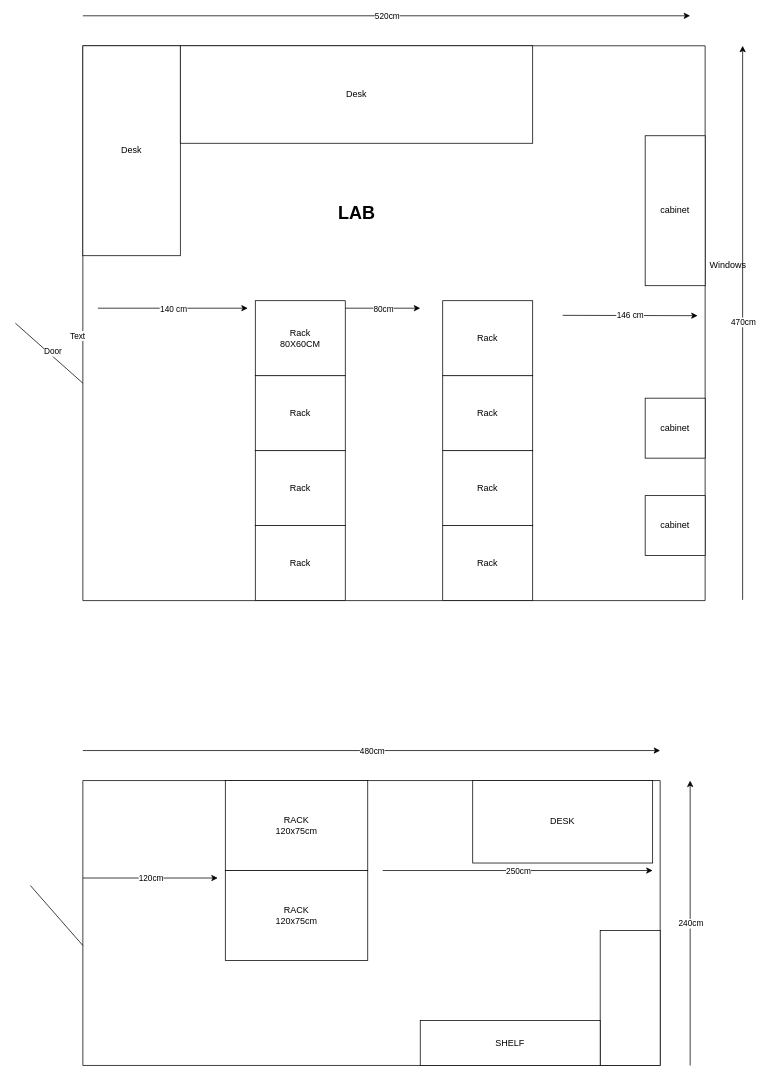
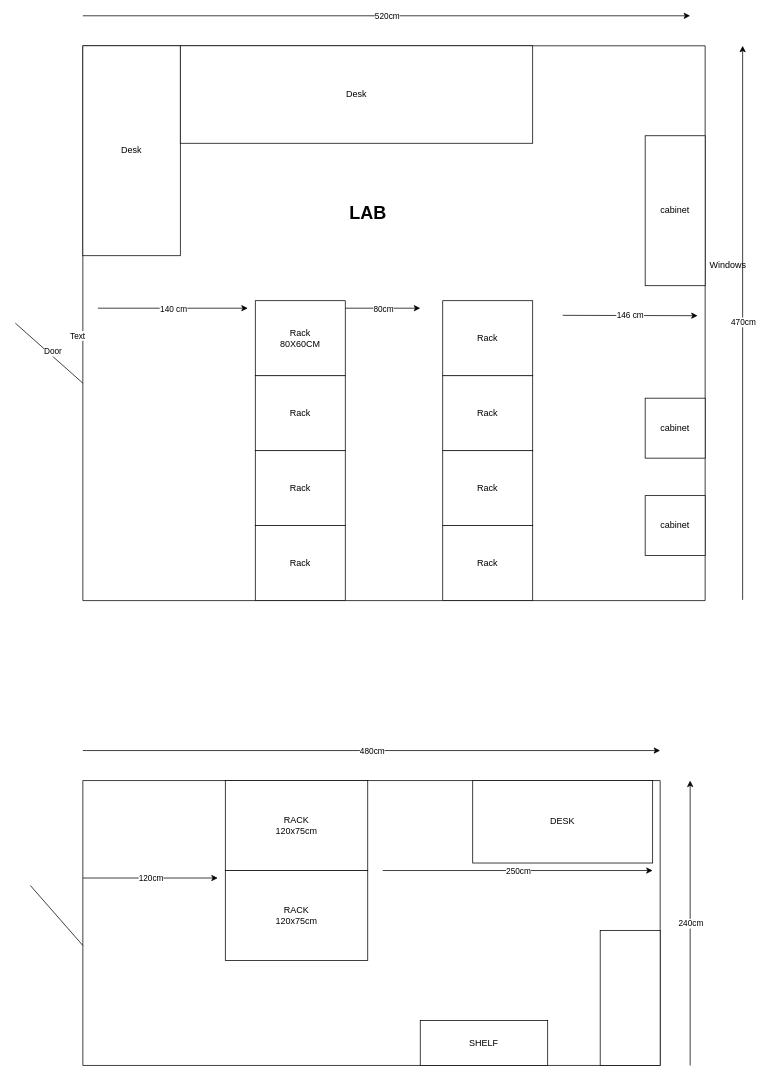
node "LAB": moved (357, 213) -> (368, 213)
node "SHELF": size 180x45 -> 128x45
